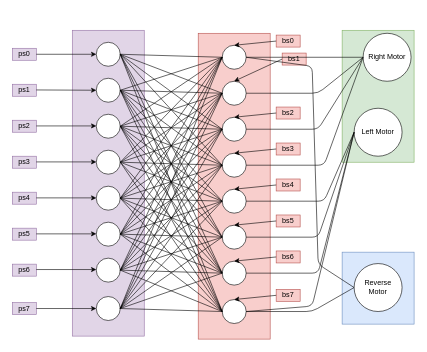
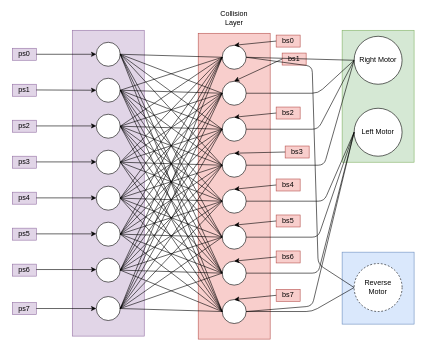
node "Collision Layer": added
node "Right Motor": moved (387, 57) -> (378, 60)
node "bs3": moved (288, 149) -> (297, 152)
node "Reverse Motor": style solid -> dashed
